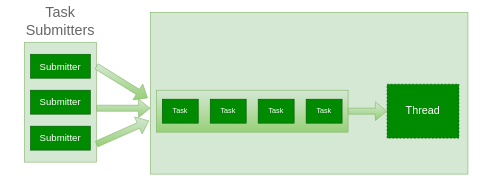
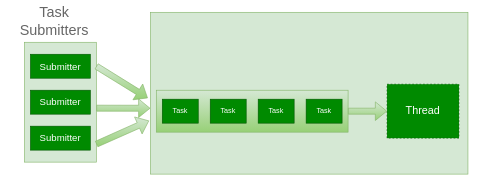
node "Task Submitters": moved (60, 21) -> (54, 21)
